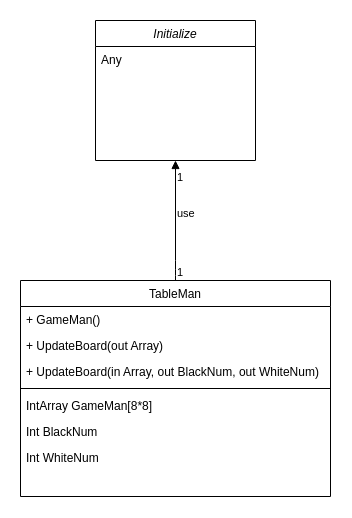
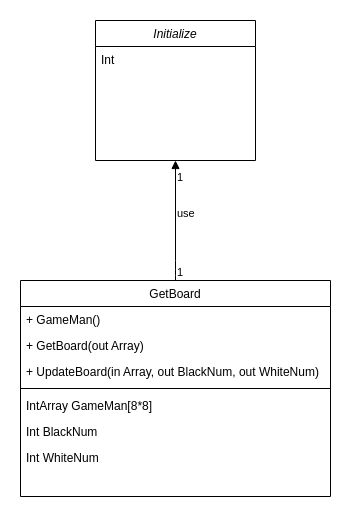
node "Any": label "Any" -> "Int"
node "TableMan": label "TableMan" -> "GetBoard"
node "+ UpdateBoard(out Array)": label "+ UpdateBoard(out Array)" -> "+ GetBoard(out Array)"
